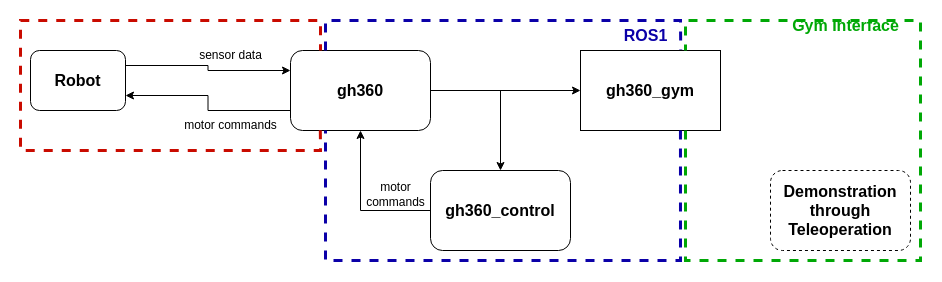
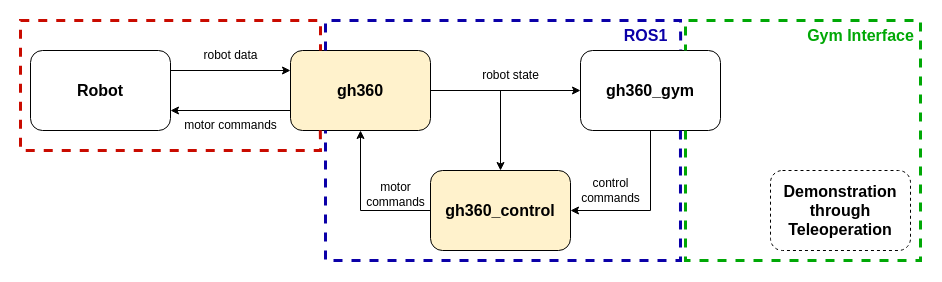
node "Gym Interface": moved (846, 26) -> (861, 36)
node "sensor data": label "sensor data" -> "robot data"
node "robot state": added
node "Robot": size 95x60 -> 140x80
node "gh360": fillcolor #ffffff -> #fff2cc
node "gh360_gym": shape rectangle -> rounded rectangle
node "control commands": added
edge "gh360_gym" -> "gh360_control": added
node "gh360_control": fillcolor #ffffff -> #fff2cc
